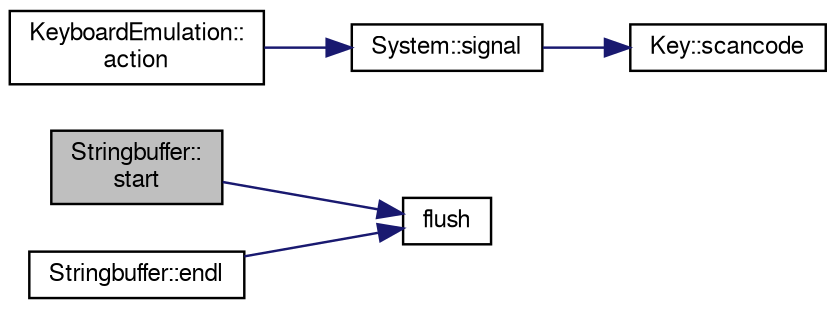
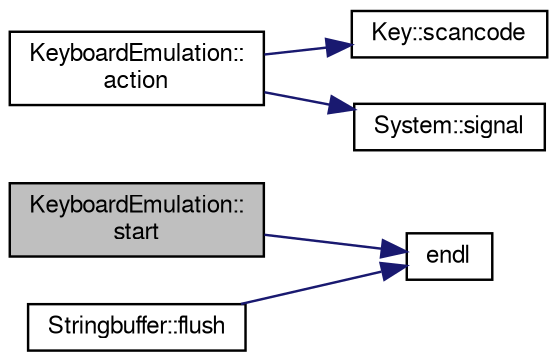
edge "System::signal" -> "Key::scancode": now "KeyboardEmulation:: action" -> "Key::scancode"
node "Stringbuffer:: start": label "Stringbuffer:: start" -> "KeyboardEmulation:: start"
node "flush": label "flush" -> "endl"
node "Stringbuffer::endl": label "Stringbuffer::endl" -> "Stringbuffer::flush"
